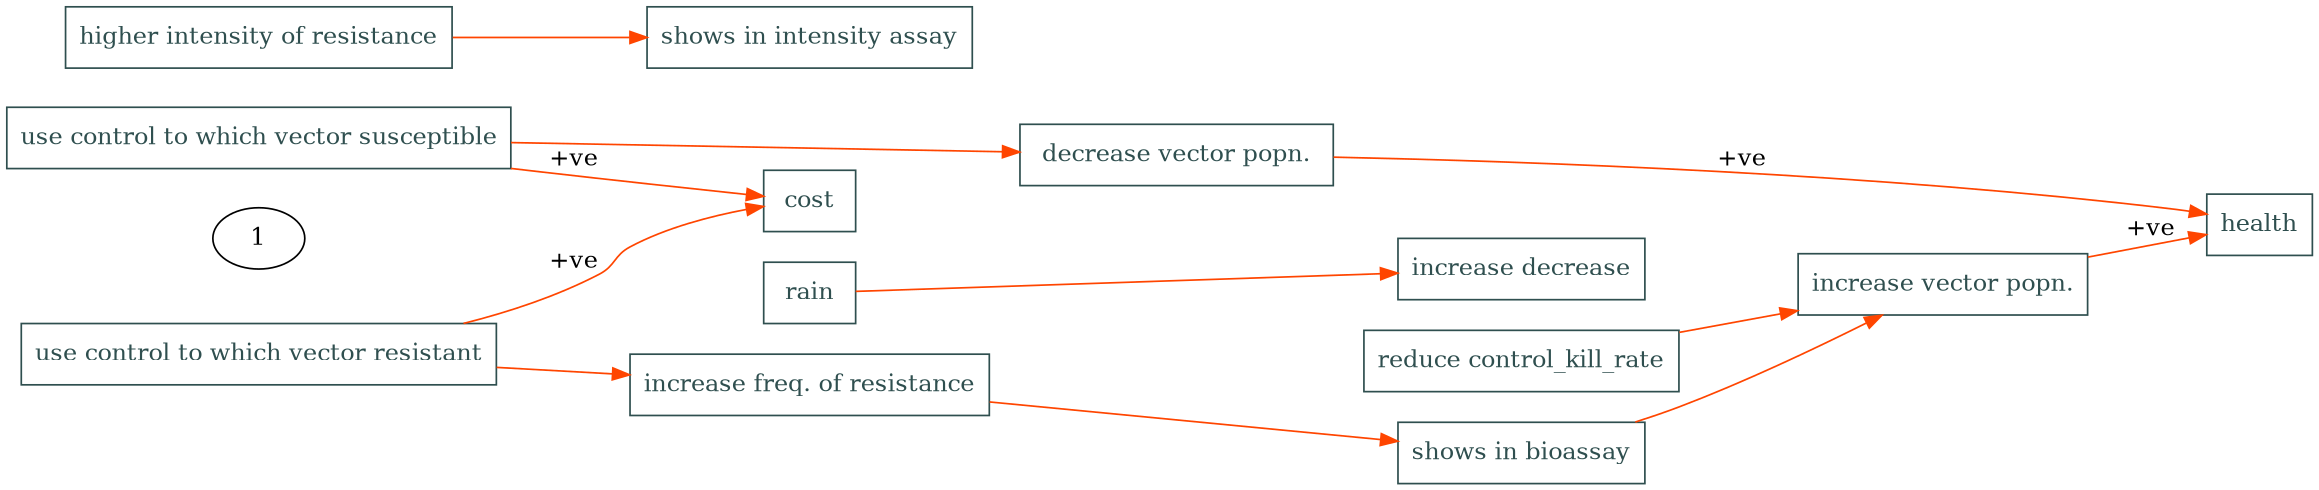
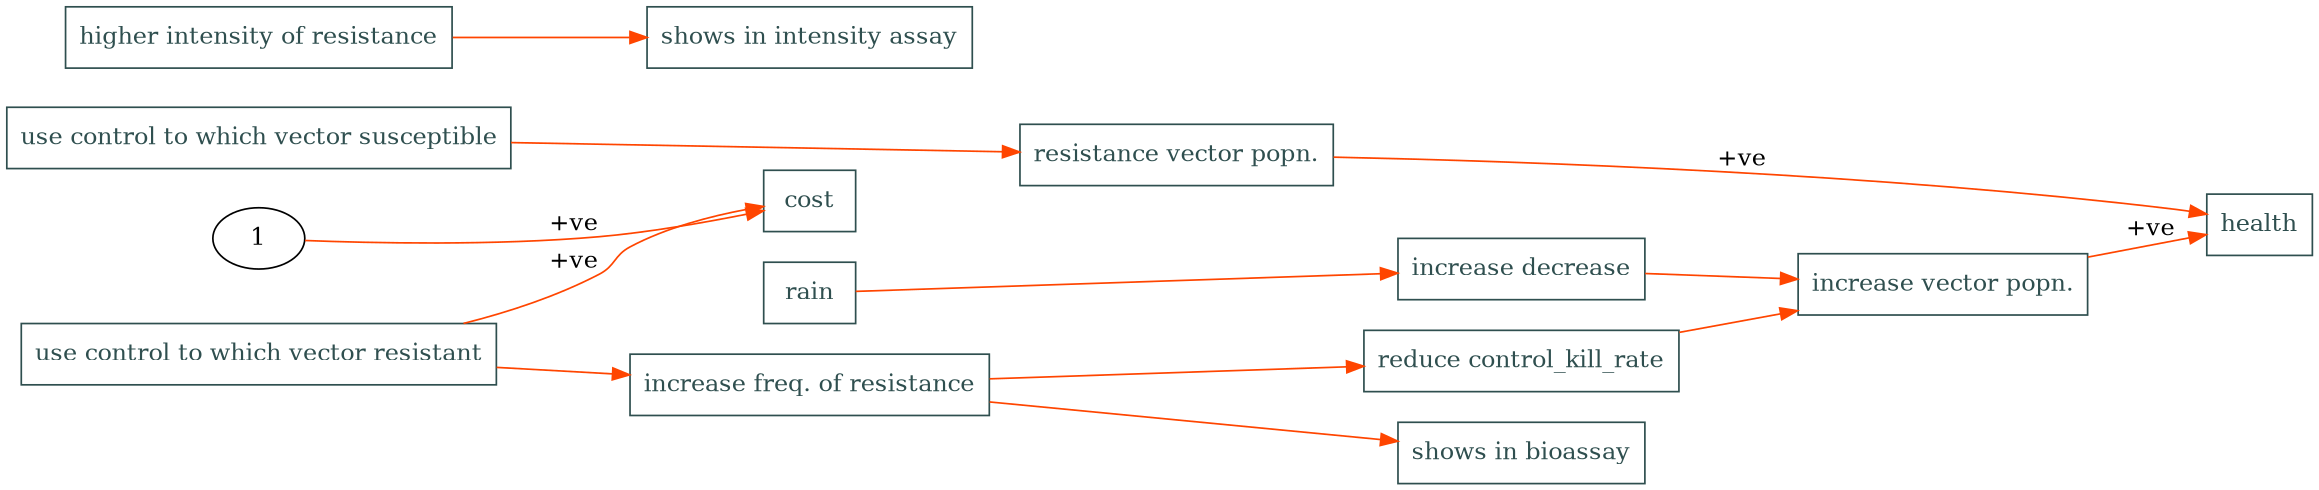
node "decrease vector popn.": label "decrease vector popn." -> "resistance vector popn."
edge "use control to which vector susceptible" -> "cost": now "1" -> "cost"
edge "increase freq. of resistance" -> "reduce control_kill_rate": added
edge "shows in bioassay" -> "increase vector popn.": now "increase decrease" -> "increase vector popn."
